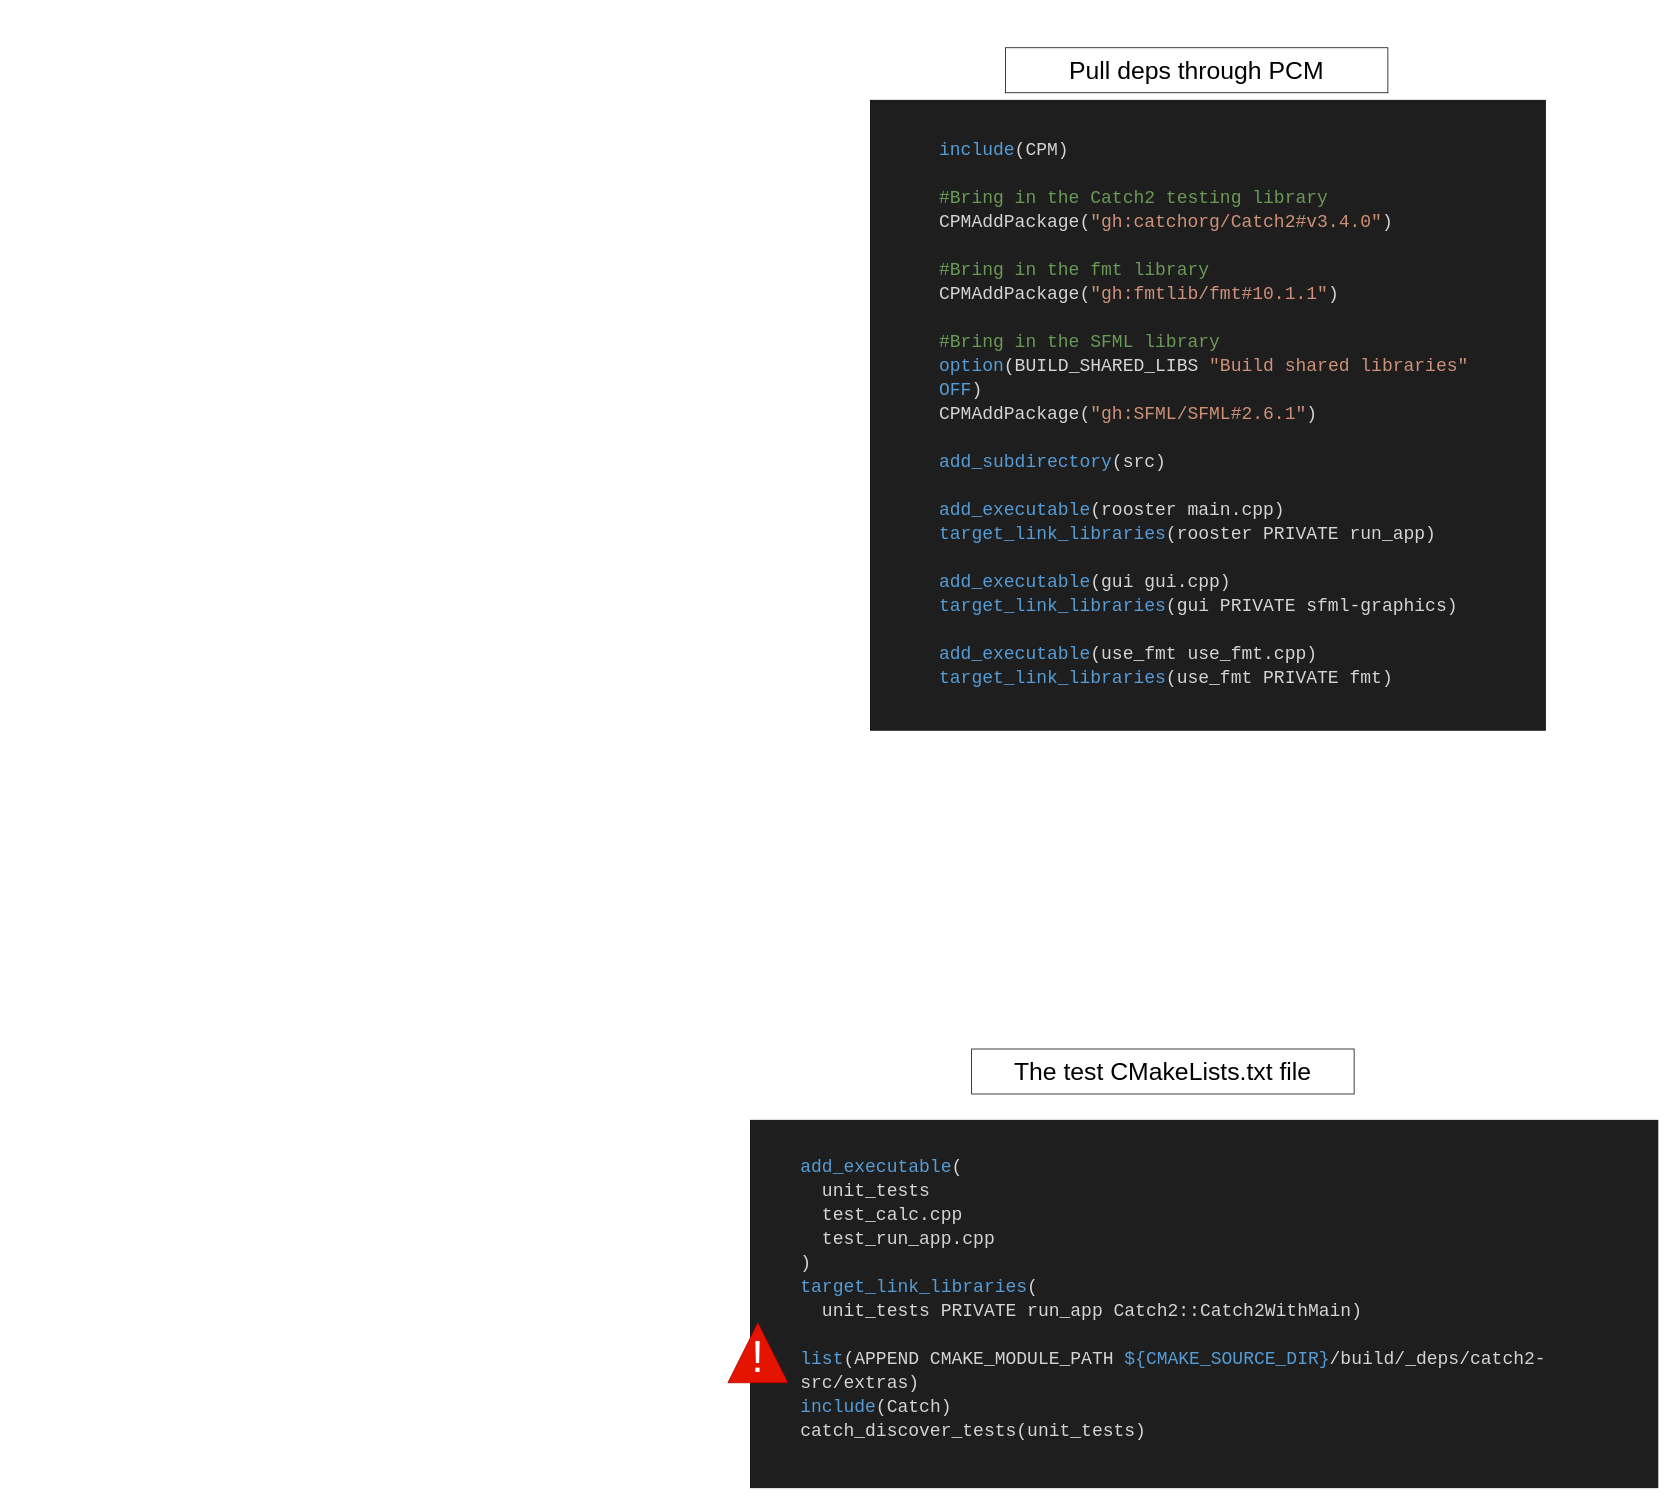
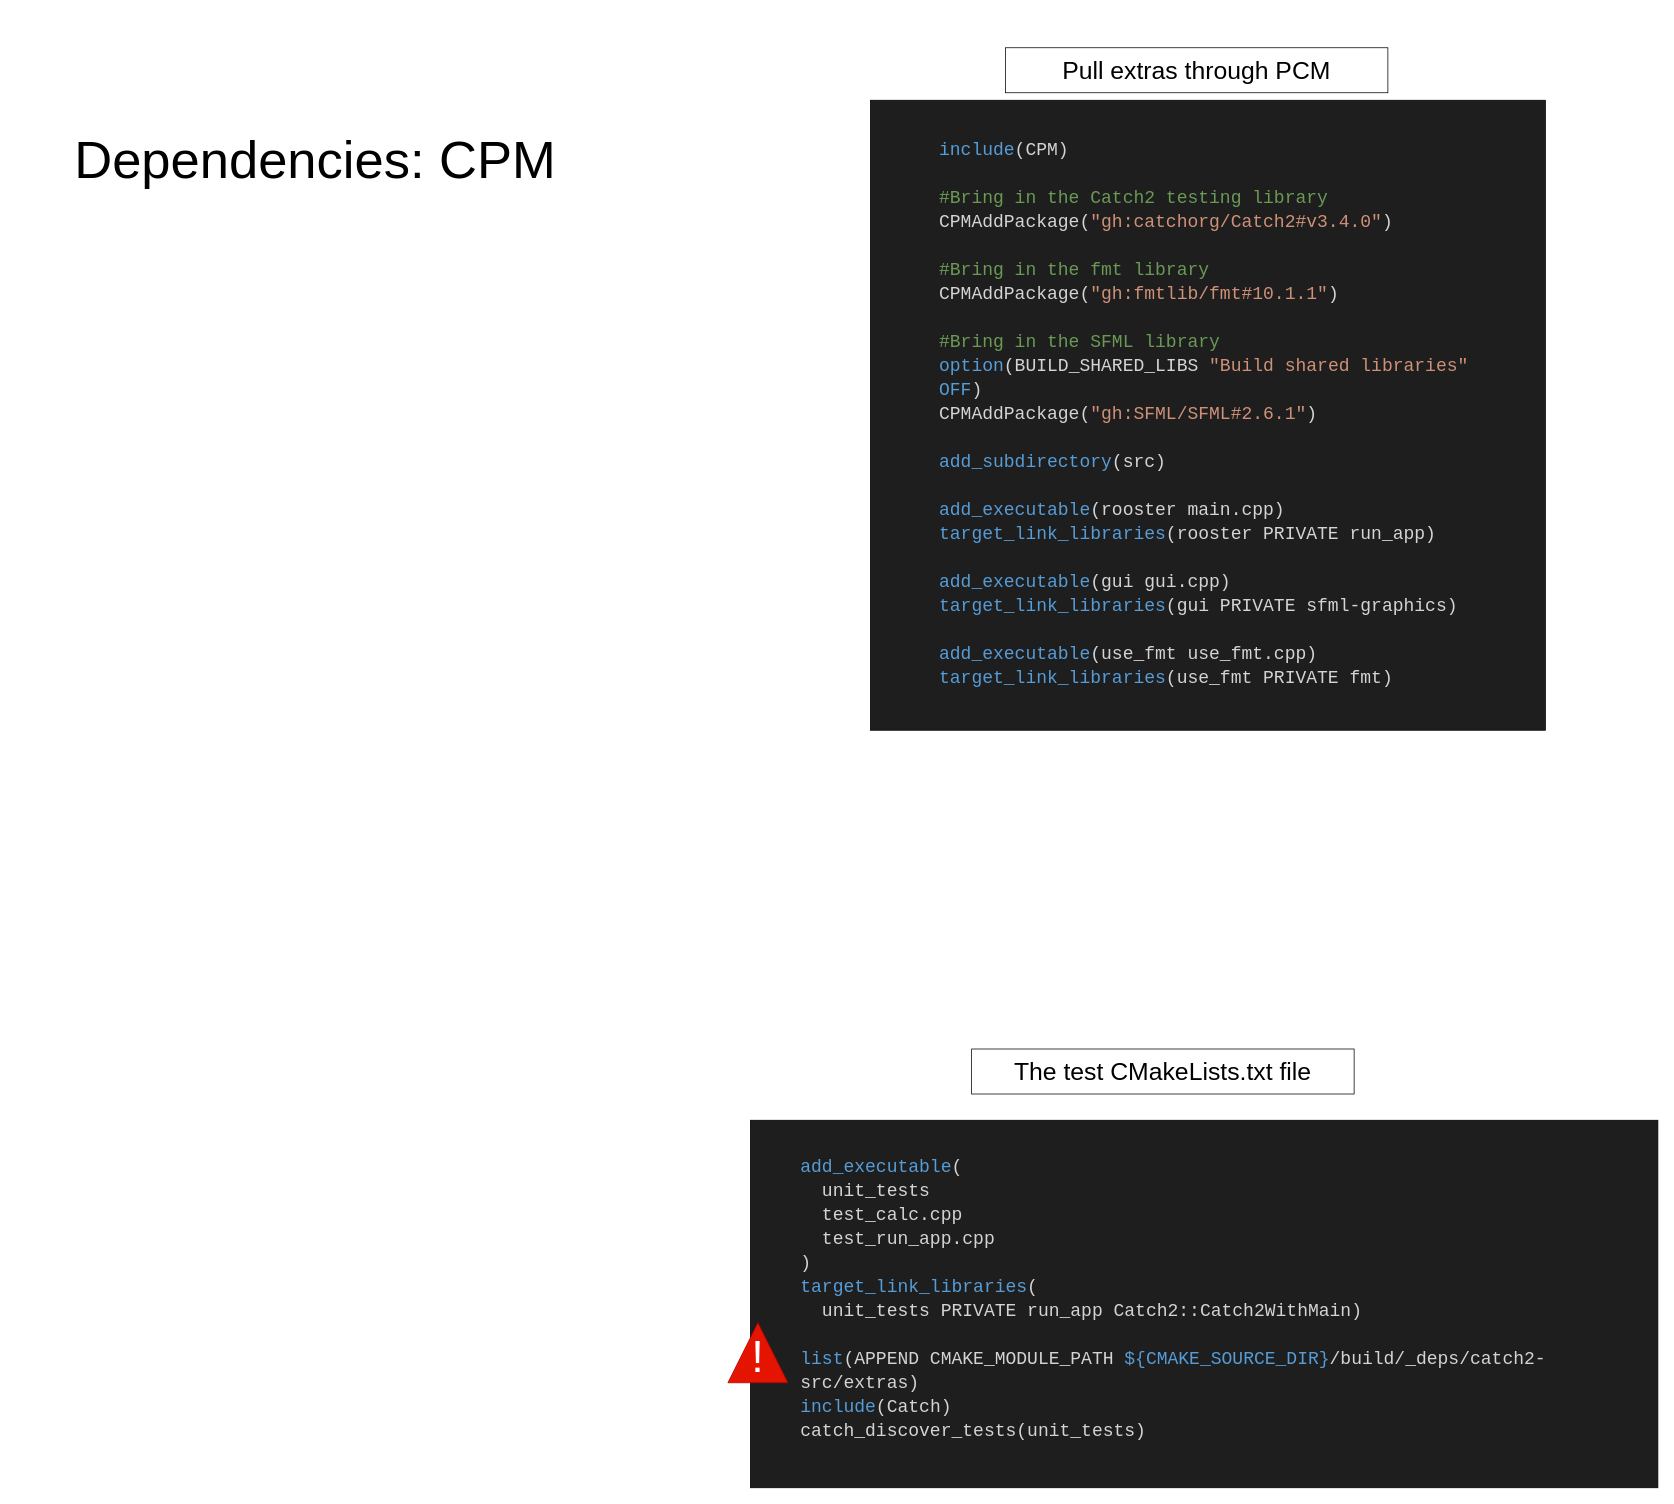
node "Pull deps through PCM": label "Pull deps through PCM" -> "Pull extras through PCM"
node "Dependencies: CPM": added
